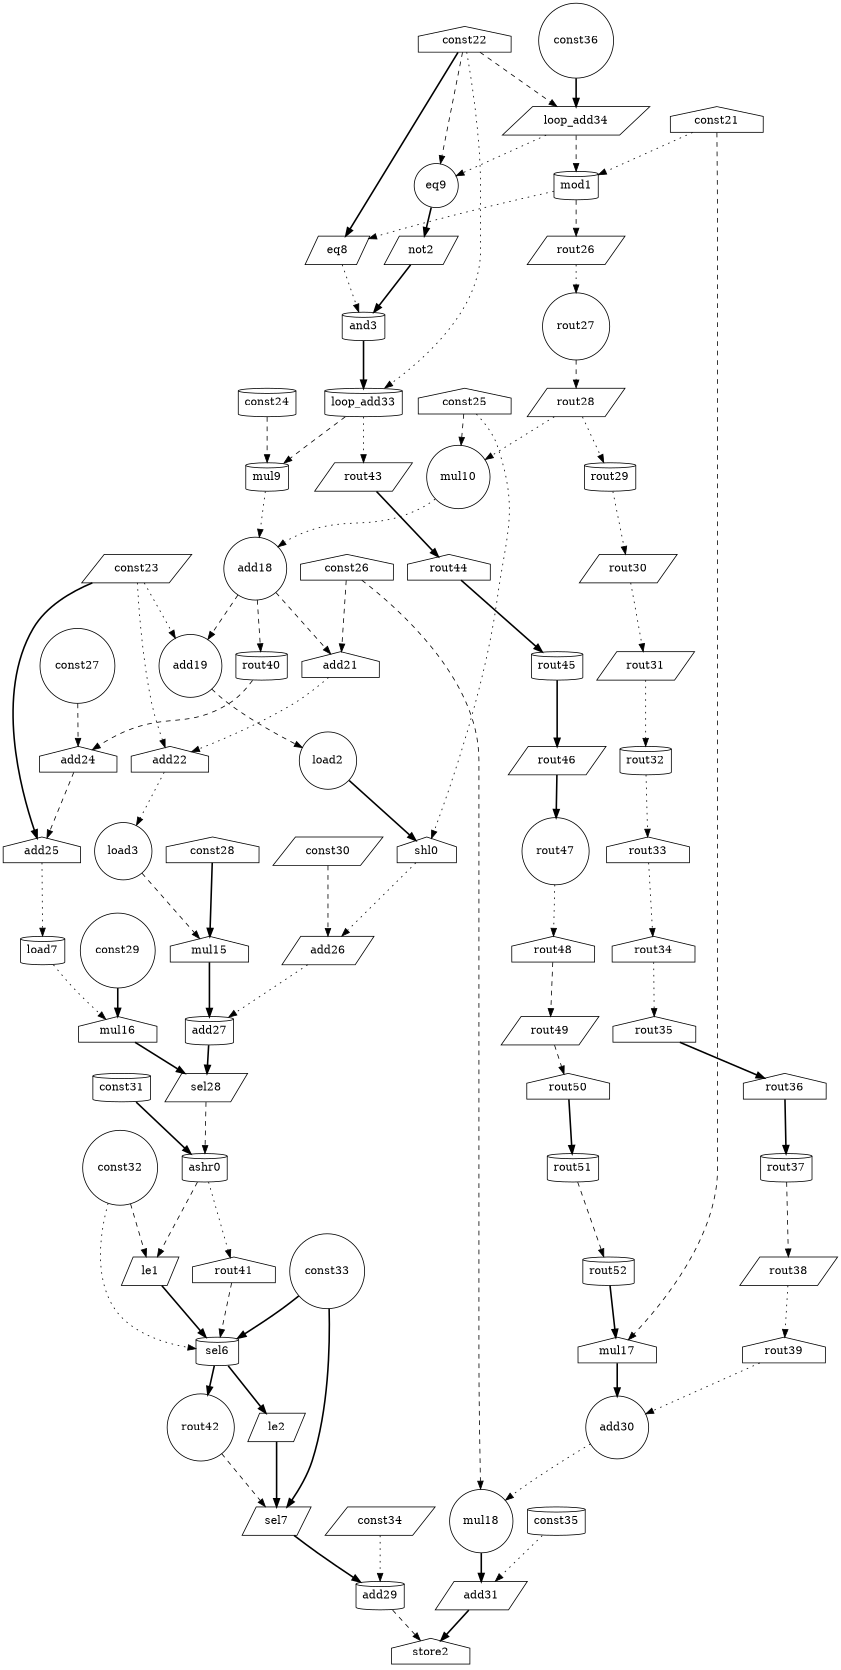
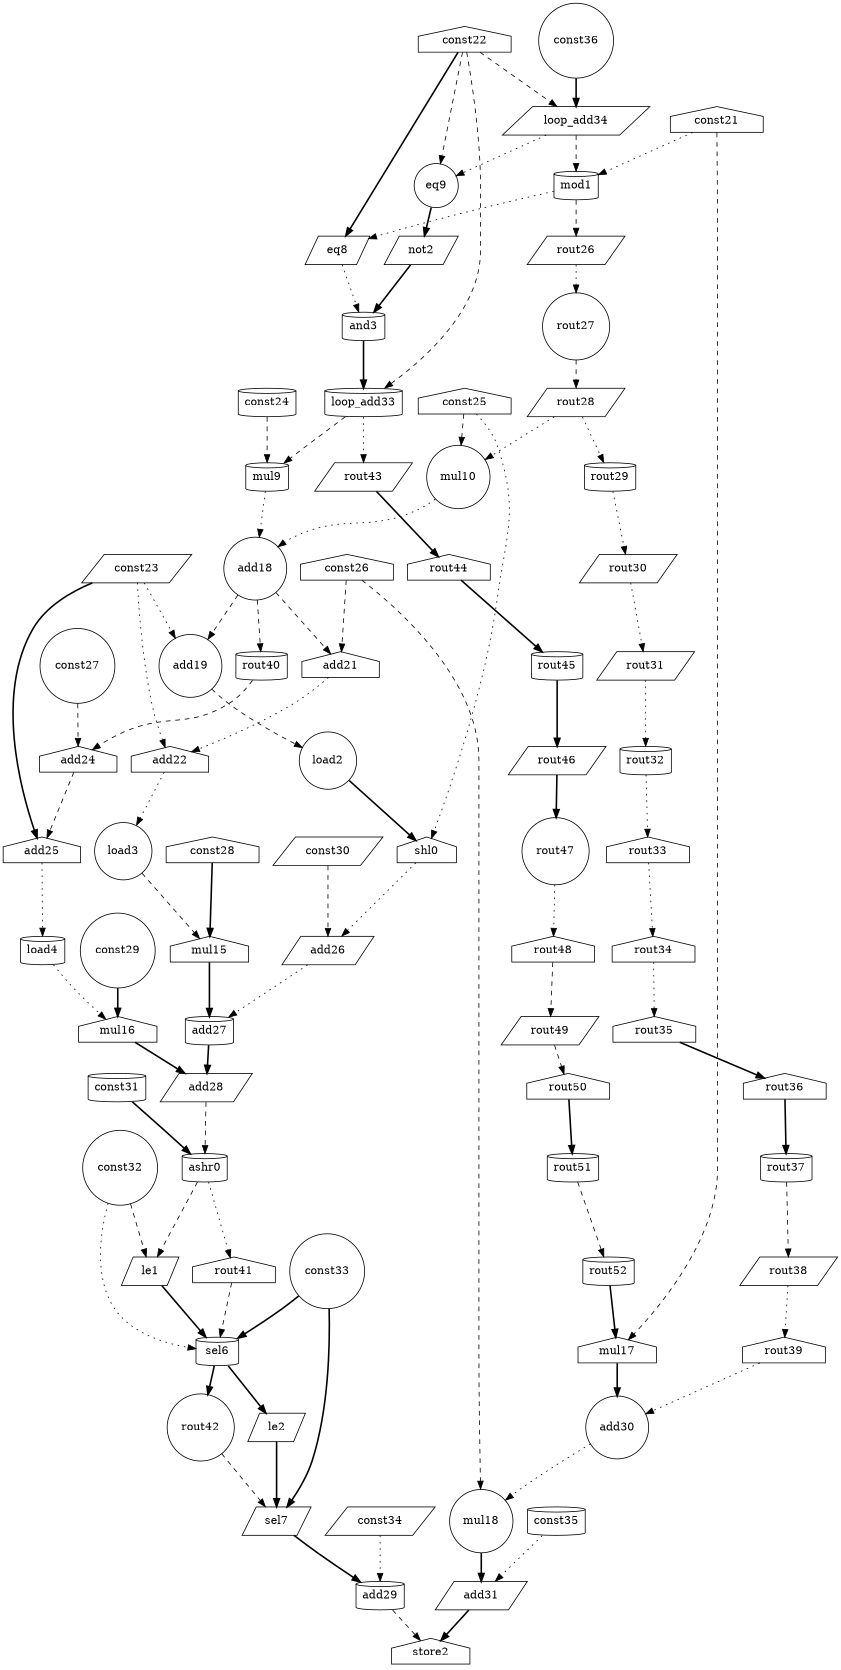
edge "const22" -> "loop_add33": style dotted -> dashed
node "load7": label "load7" -> "load4"
node "sel28": label "sel28" -> "add28"
